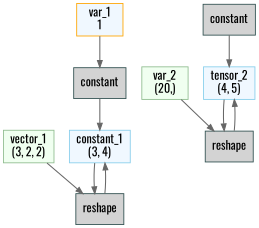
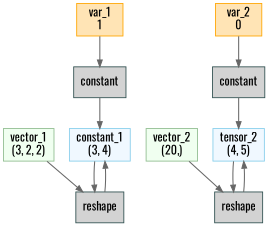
node "var_1 1": fillcolor aliceblue -> moccasin
node "var_2 0": added
node "var_2 (20,)": label "var_2 (20,)" -> "vector_2 (20,)"
